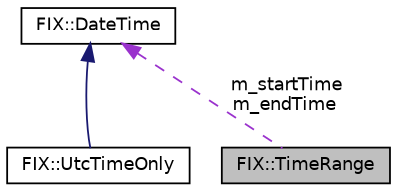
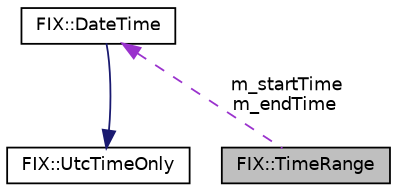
edge "FIX::UtcTimeOnly" -> "FIX::DateTime": reversed
